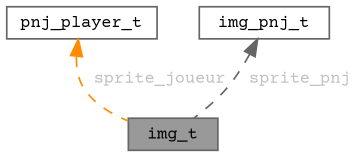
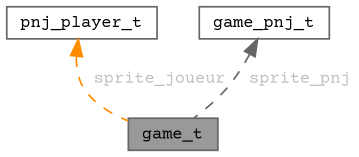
node "img_pnj_t": label "img_pnj_t" -> "game_pnj_t"
node "img_t": label "img_t" -> "game_t"
